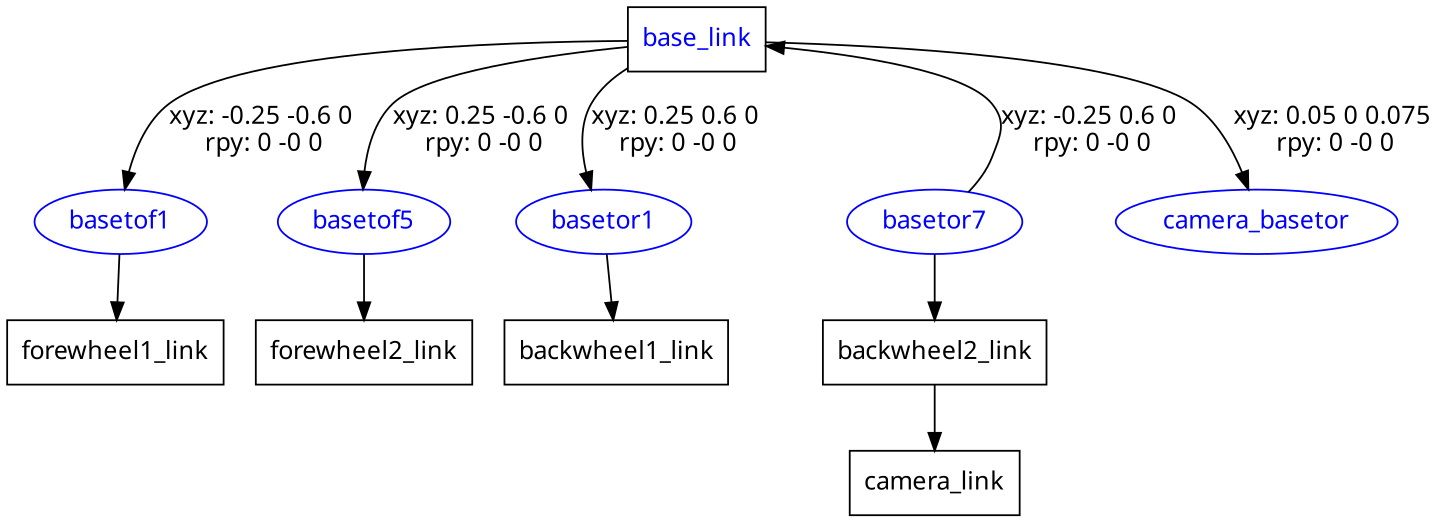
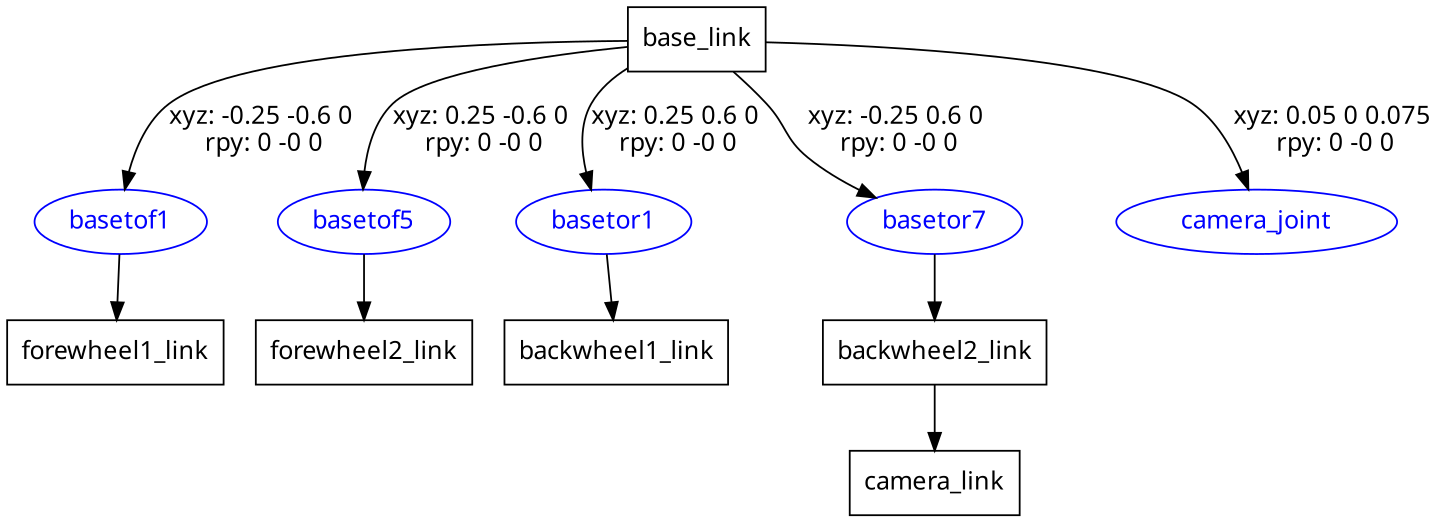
node "base_link": fontcolor blue -> black
edge "basetor7" -> "base_link": reversed
node "camera_basetor": label "camera_basetor" -> "camera_joint"
